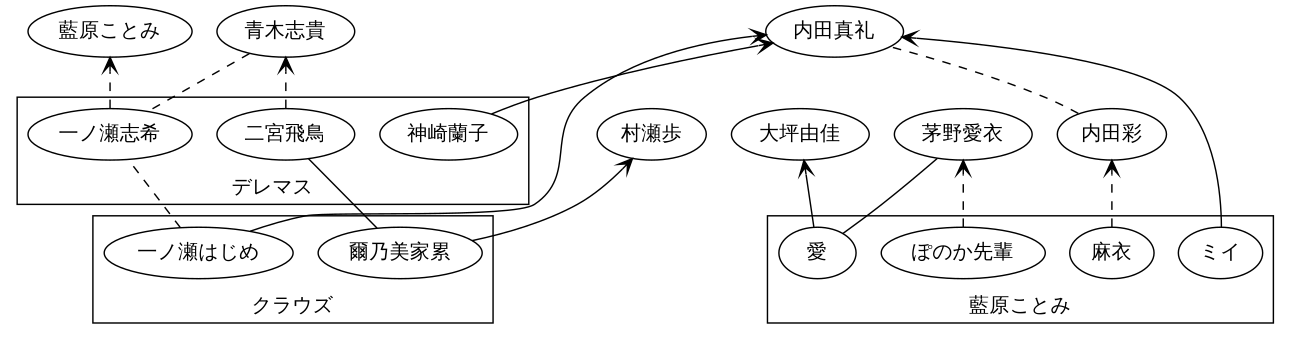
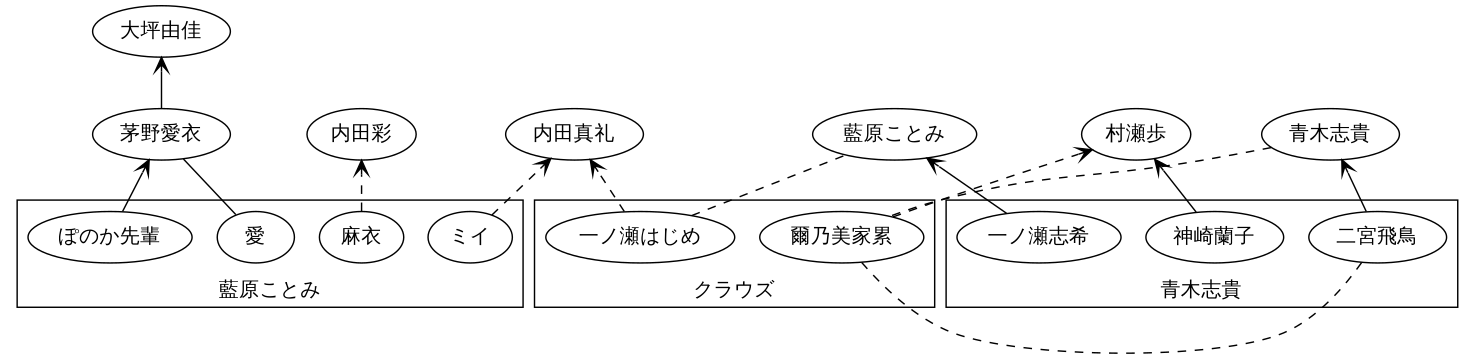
edge "ミイ" -> "内田真礼": style solid -> dashed
edge "内田真礼" -- "内田彩": removed
edge "神崎蘭子" -> "内田真礼": now "神崎蘭子" -> "村瀬歩"
edge "青木志貴" -- "一ノ瀬志希": now "青木志貴" -- "爾乃美家累"
edge "一ノ瀬志希" -> "藍原ことみ": style dashed -> solid
edge "二宮飛鳥" -> "青木志貴": style dashed -> solid
cluster "デレマス": label "デレマス" -> "青木志貴"
edge "二宮飛鳥" -- "爾乃美家累": style solid -> dashed
edge "一ノ瀬志希" -- "一ノ瀬はじめ": now "藍原ことみ" -- "一ノ瀬はじめ"
edge "一ノ瀬はじめ" -> "内田真礼": style solid -> dashed
edge "愛" -> "大坪由佳": now "茅野愛衣" -> "大坪由佳"
edge "ぽのか先輩" -> "茅野愛衣": style dashed -> solid
edge "爾乃美家累" -> "村瀬歩": style solid -> dashed
